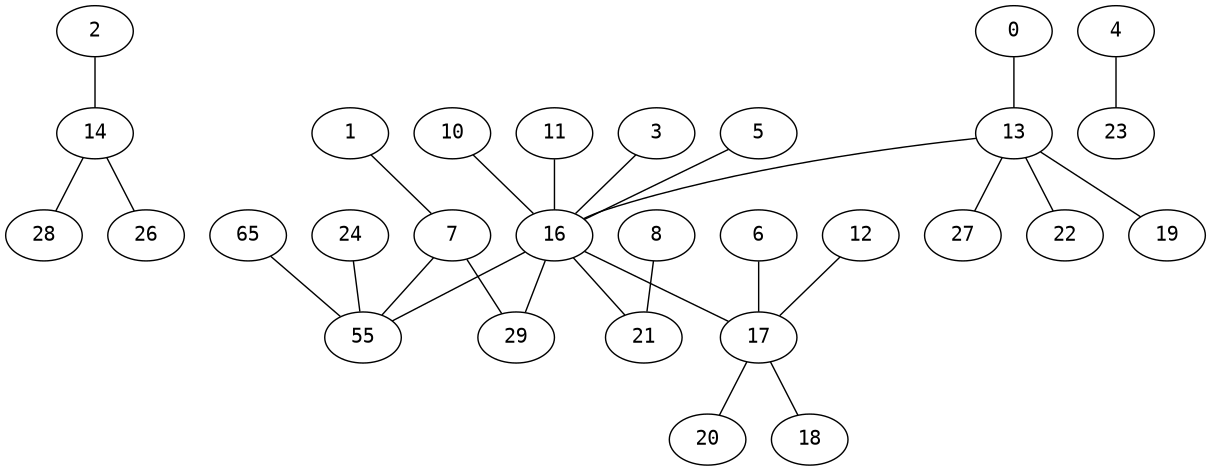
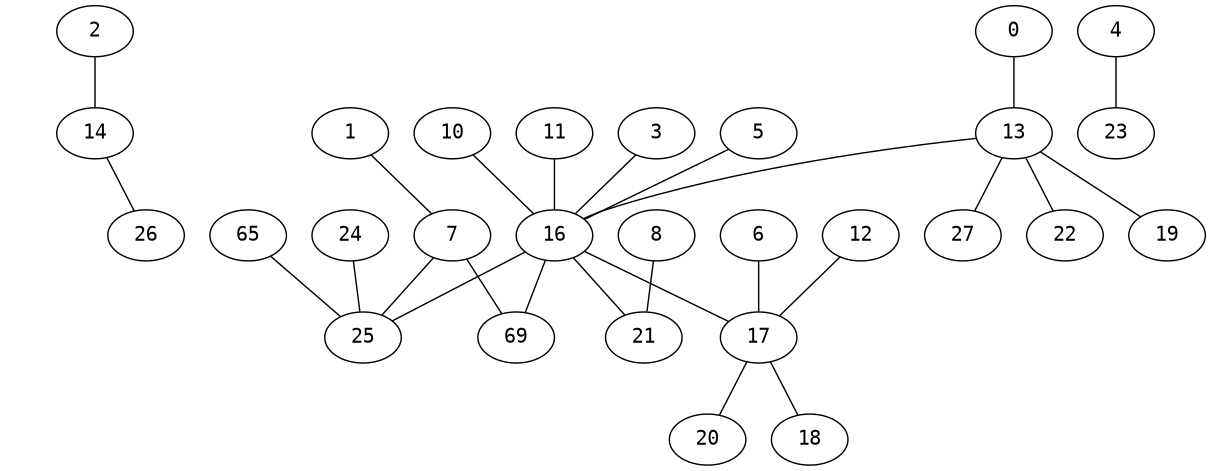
node "28": removed
node "55": label "55" -> "25"
node "29": label "29" -> "69"
